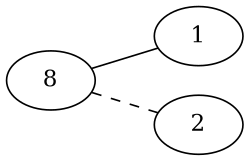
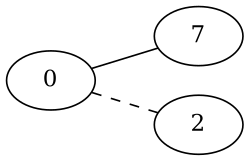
node "1": label "1" -> "7"
node "8": label "8" -> "0"
